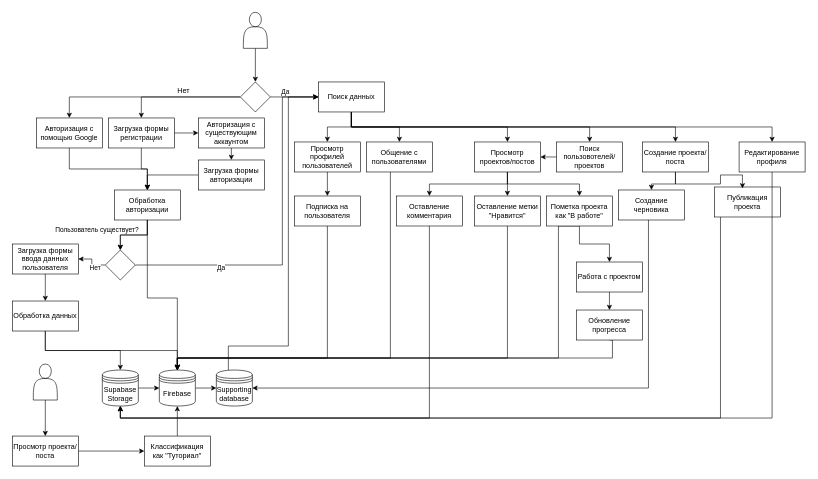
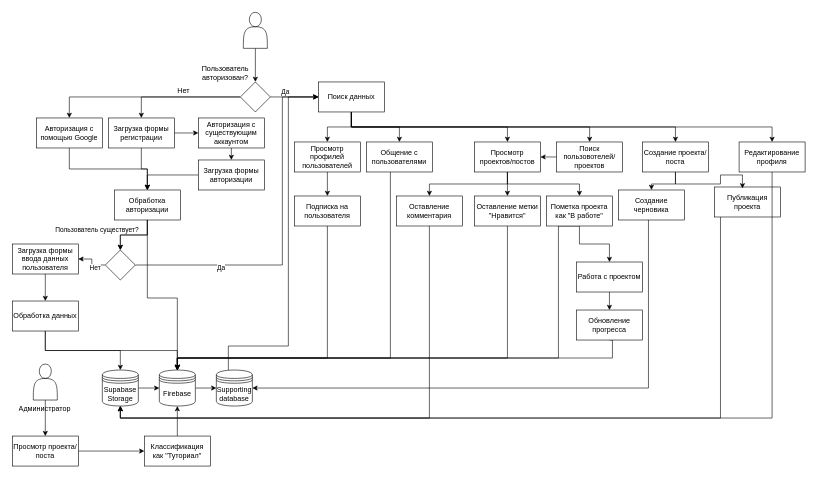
node "Пользователь авторизован?": added
node "Администратор": added
